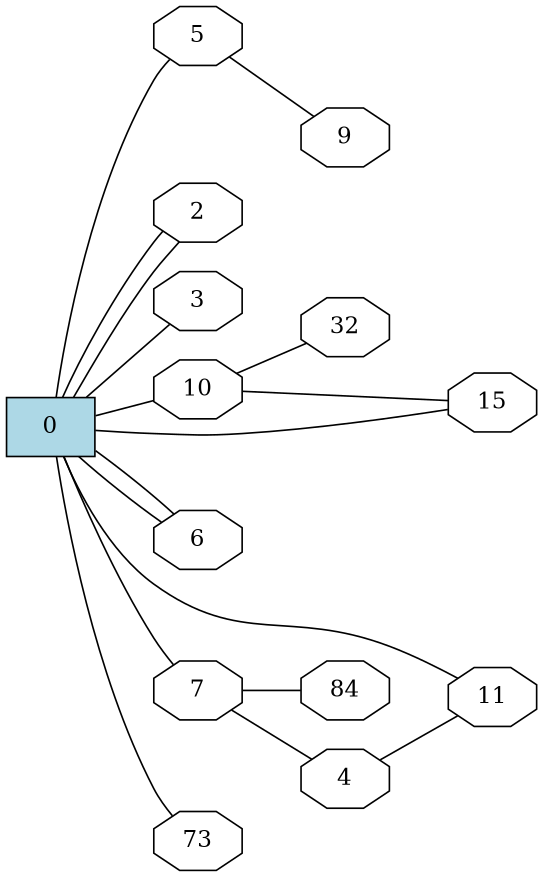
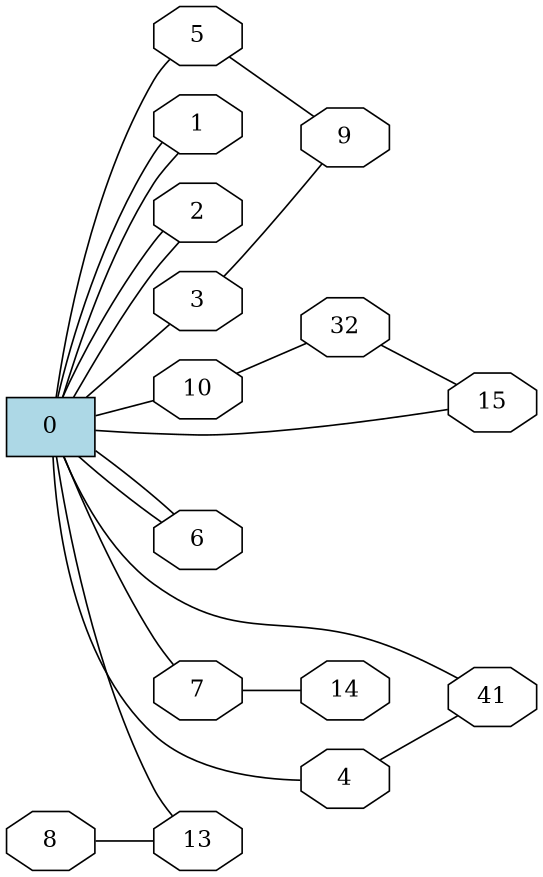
node "1": added
edge "9" -- "3": added
edge "10" -- "15": now "32" -- "15"
node "84": label "84" -> "14"
node "11": label "11" -> "41"
edge "7" -- "4": now "0" -- "4"
node "8": added
node "73": label "73" -> "13"
